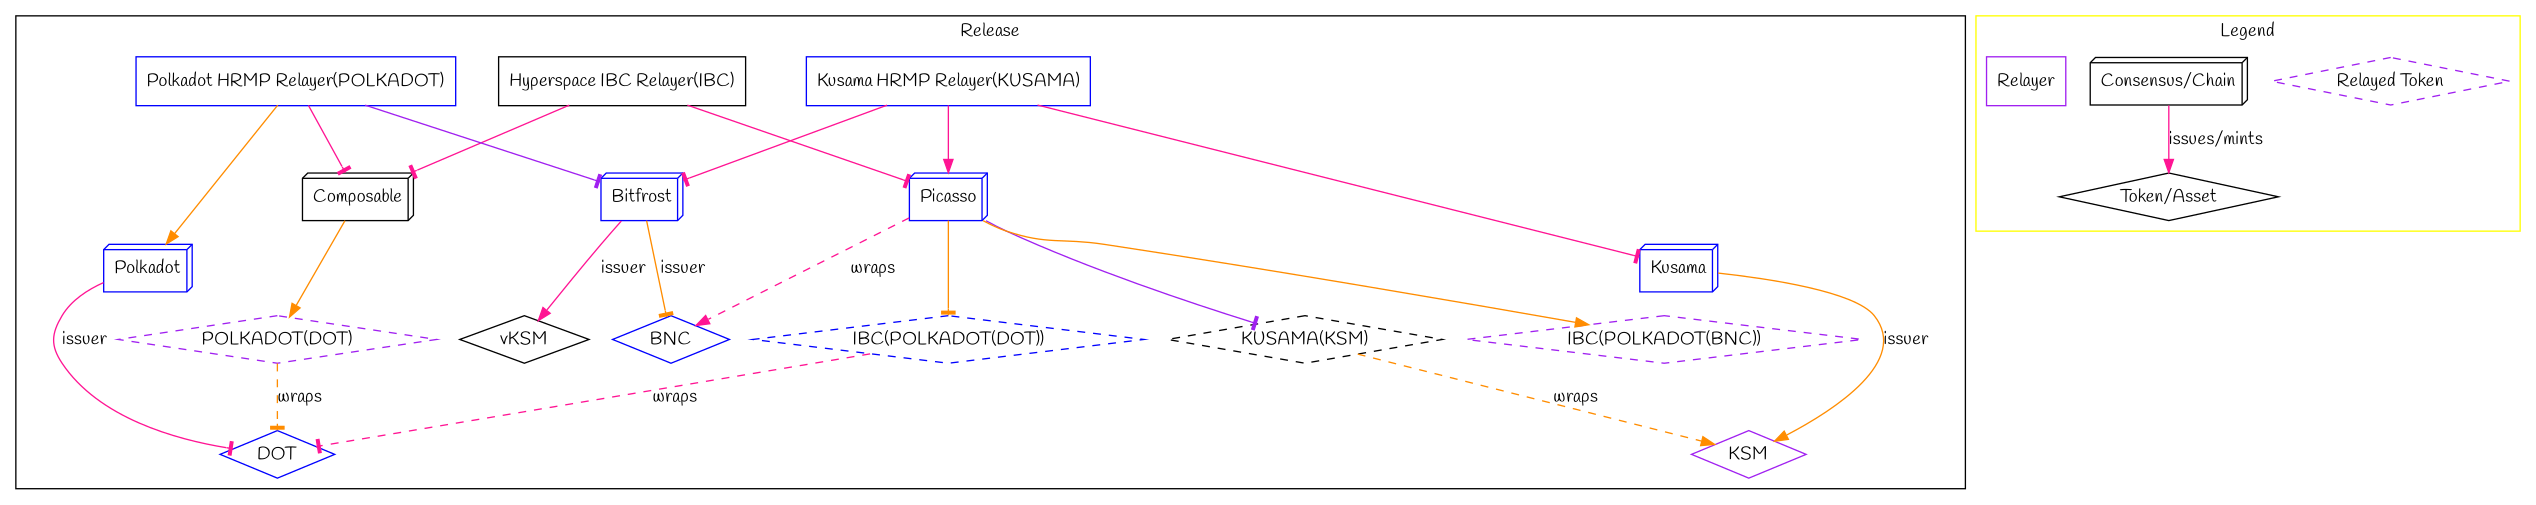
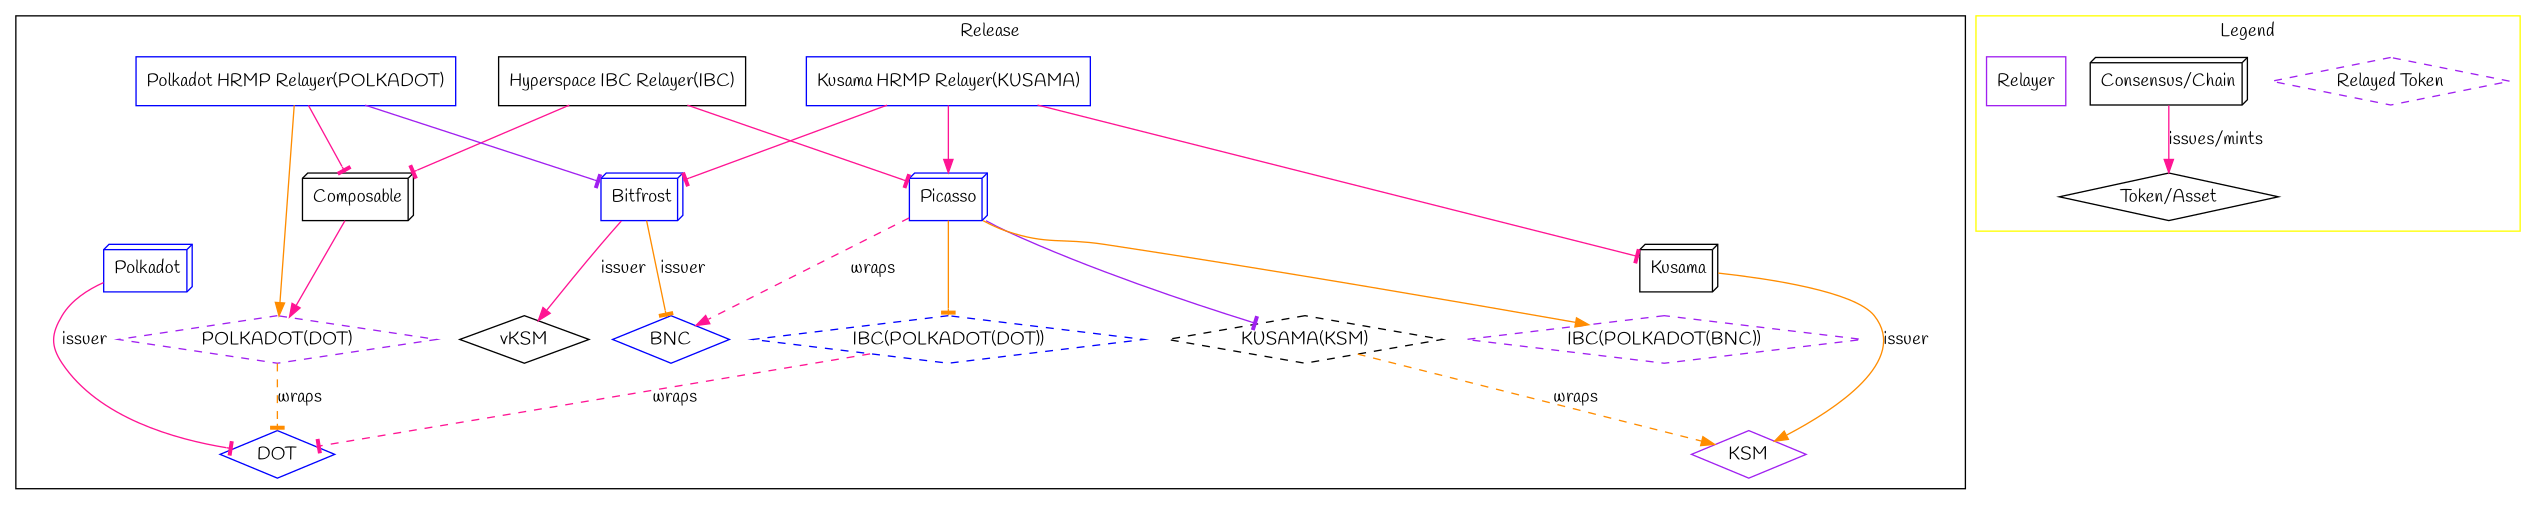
edge "Polkadot HRMP Relayer(POLKADOT)" -> "Polkadot": now "Polkadot HRMP Relayer(POLKADOT)" -> "POLKADOT(DOT)"
edge "Composable" -> "POLKADOT(DOT)": color darkorange -> deeppink
node "Kusama": color blue -> black
